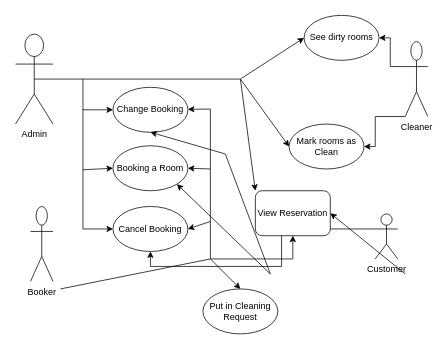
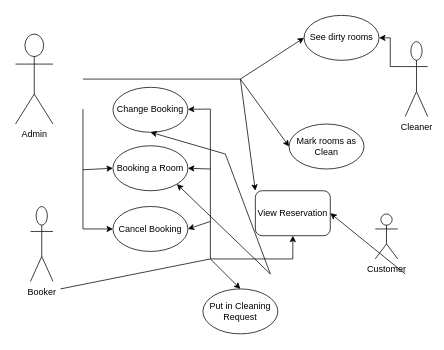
edge "Admin" -> "Change Booking": removed
edge "Cleaner" -> "Mark rooms as Clean": removed
edge "Customer" -> "Cancel Booking": removed
